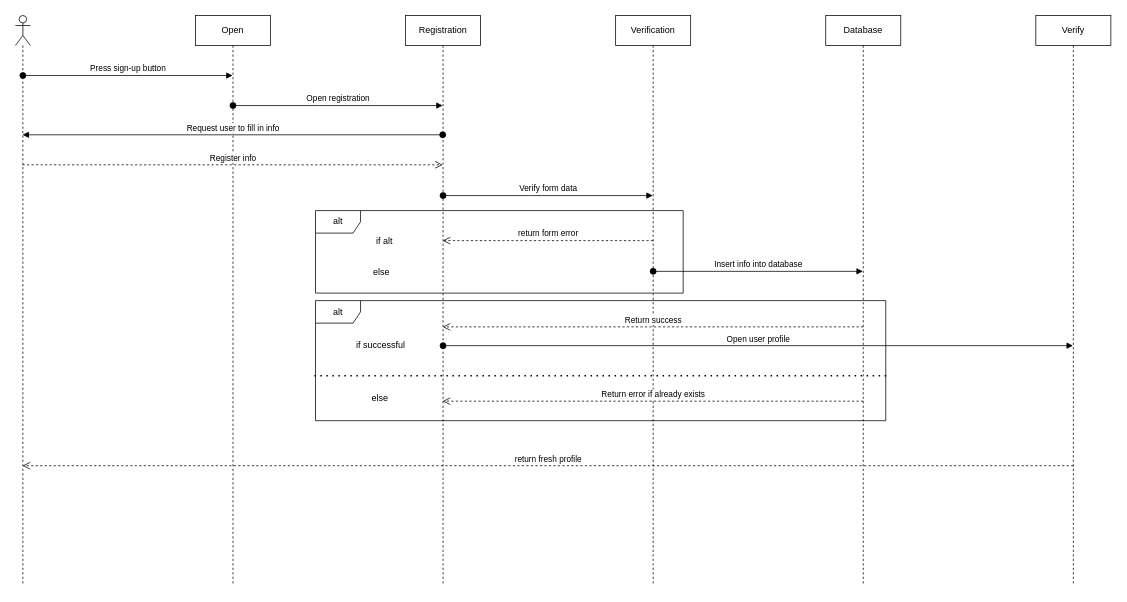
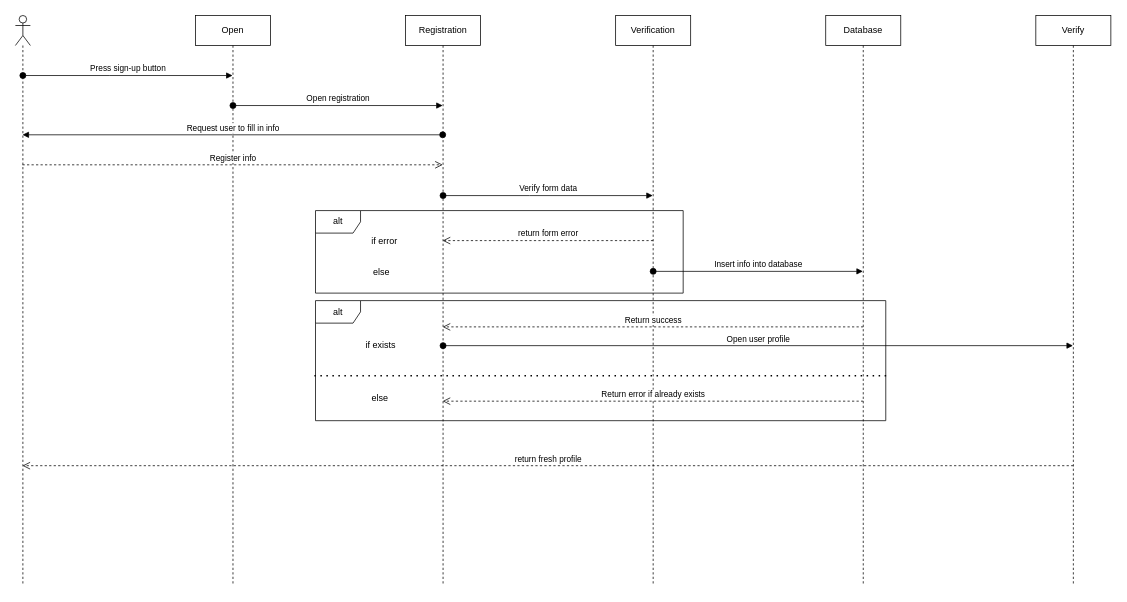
node "if alt": label "if alt" -> "if error"
node "if successful": label "if successful" -> "if exists"
